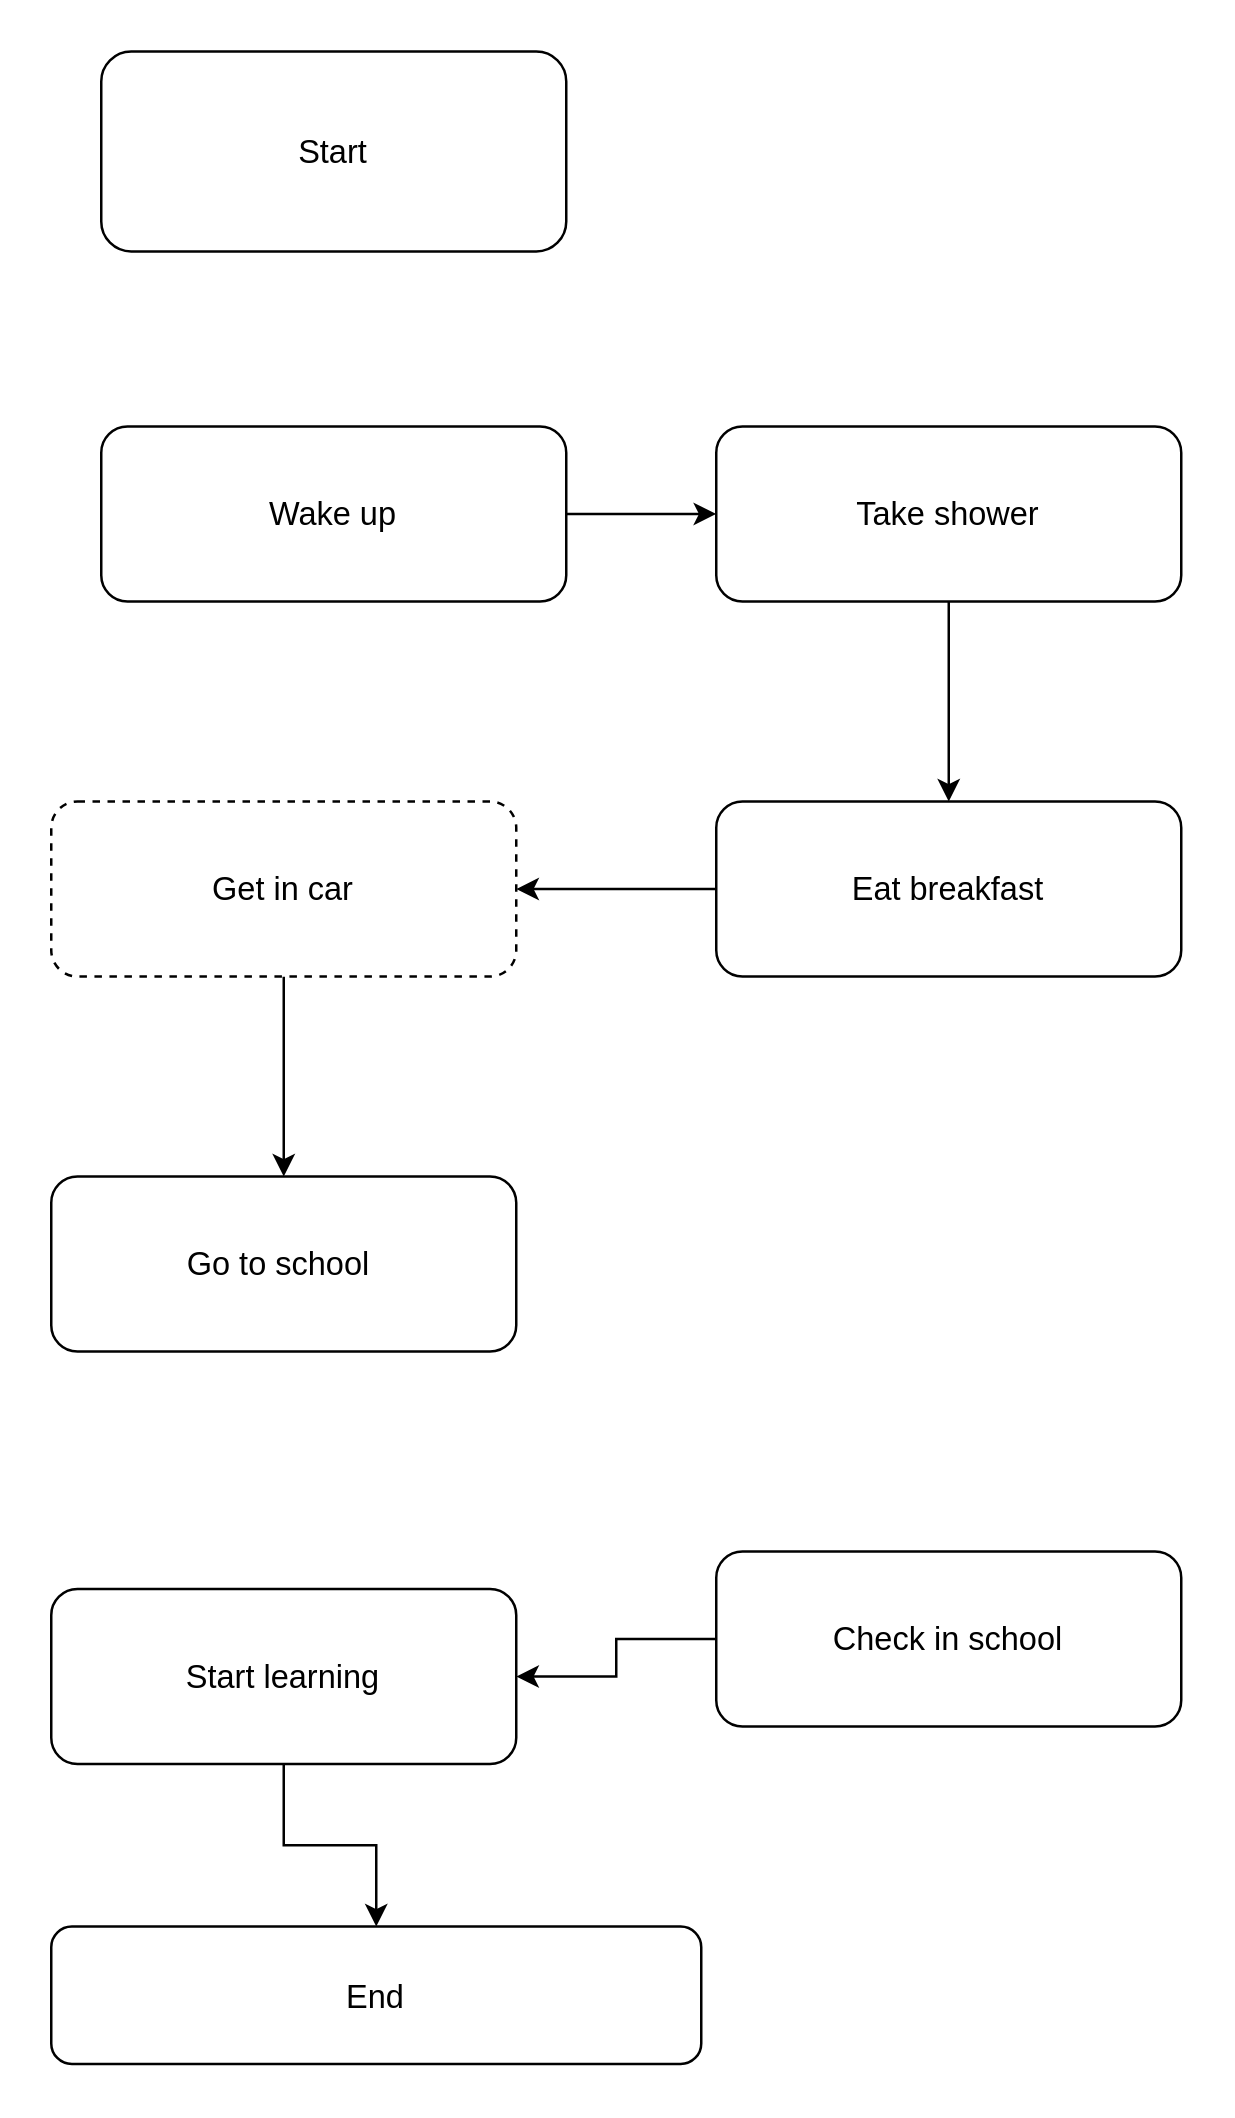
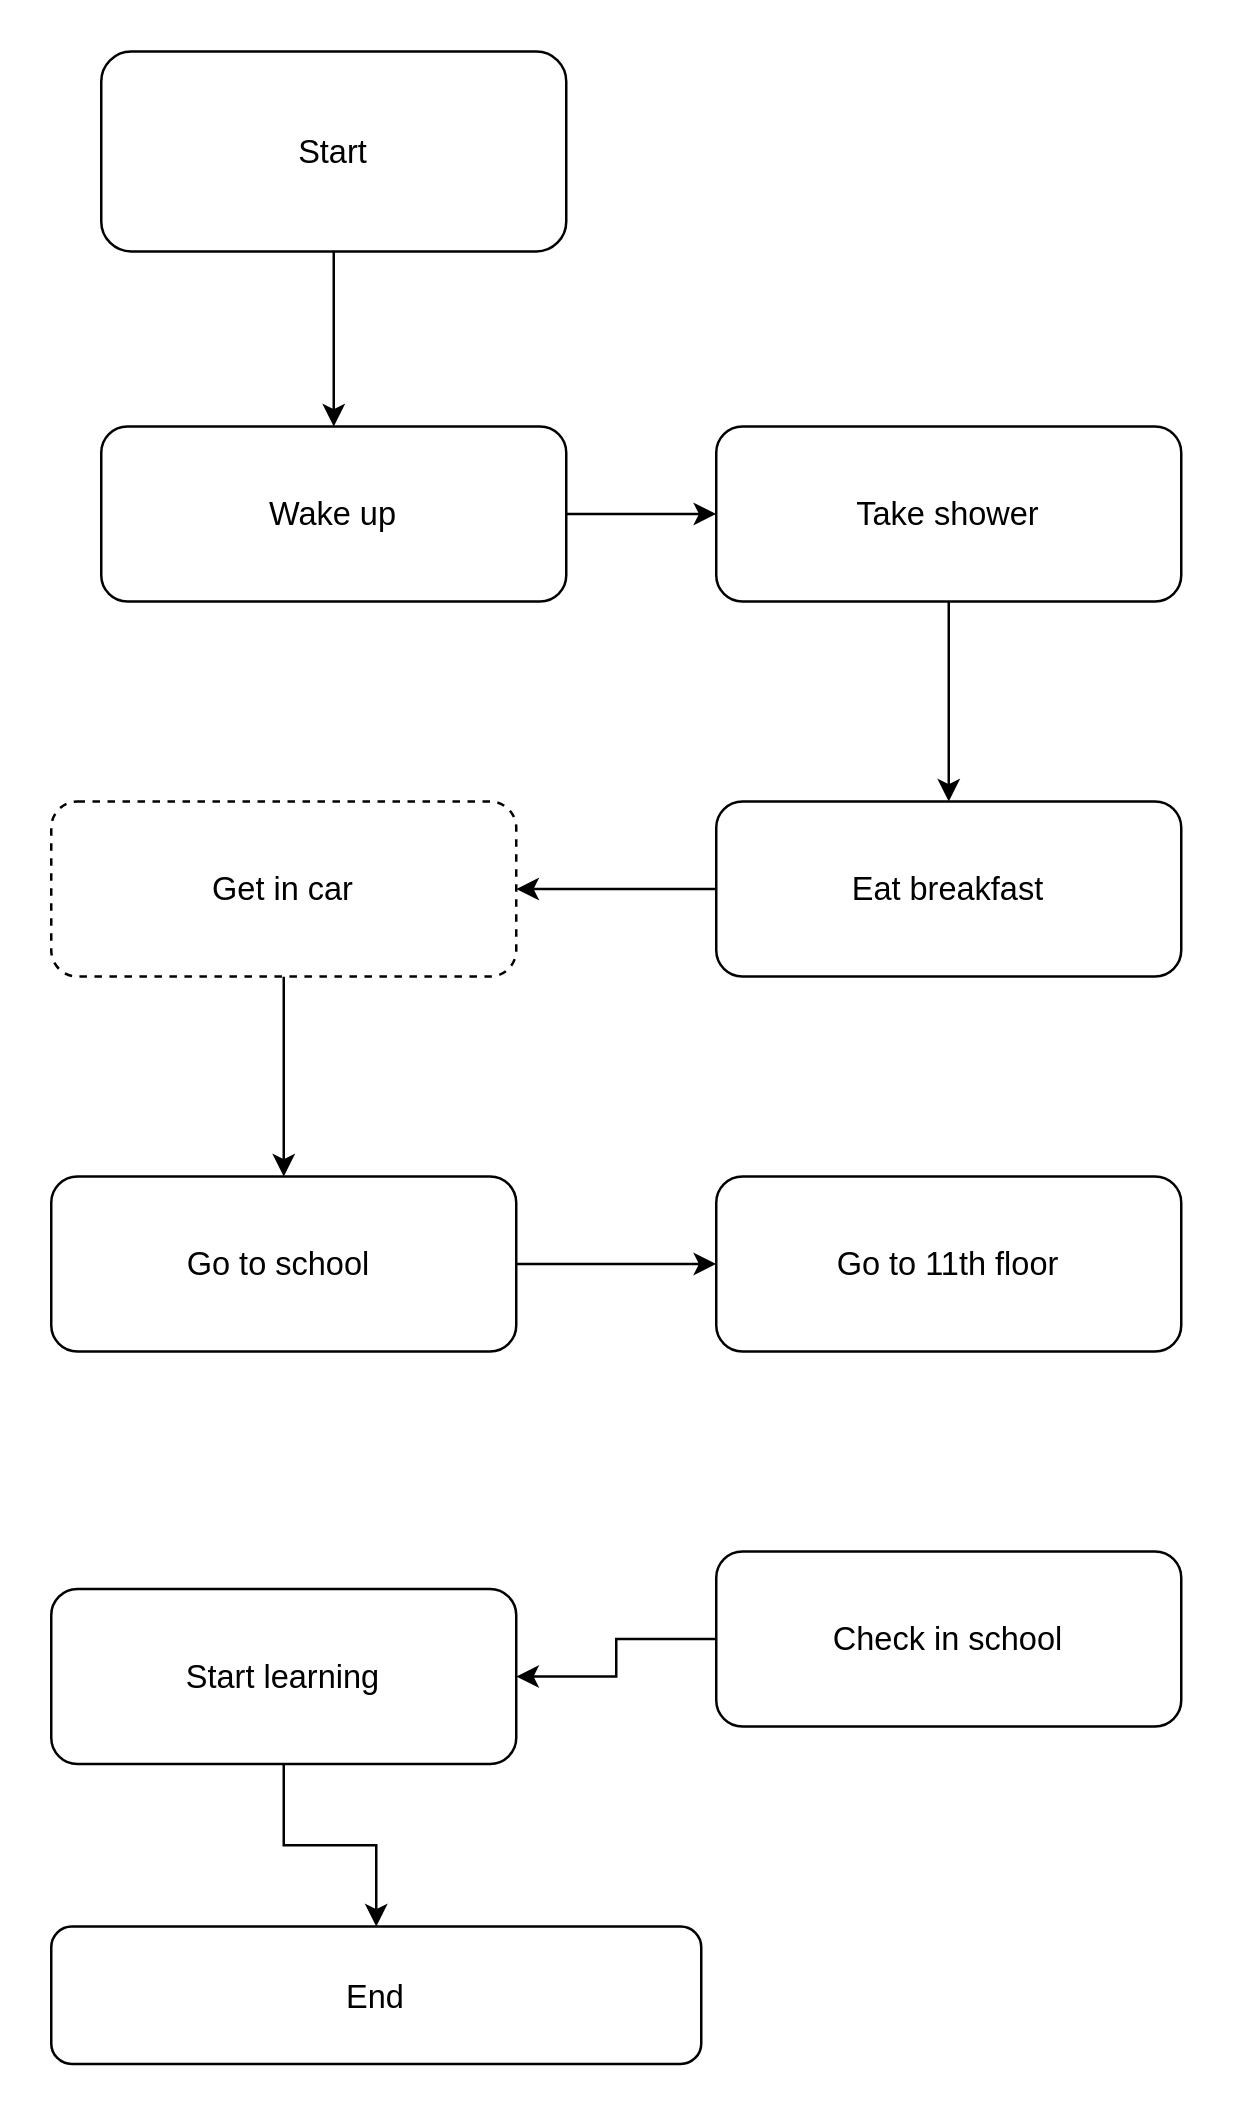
edge "Start" -> "Wake up": added
edge "Go to school" -> "Go to 11th floor": added
node "Go to 11th floor": added
